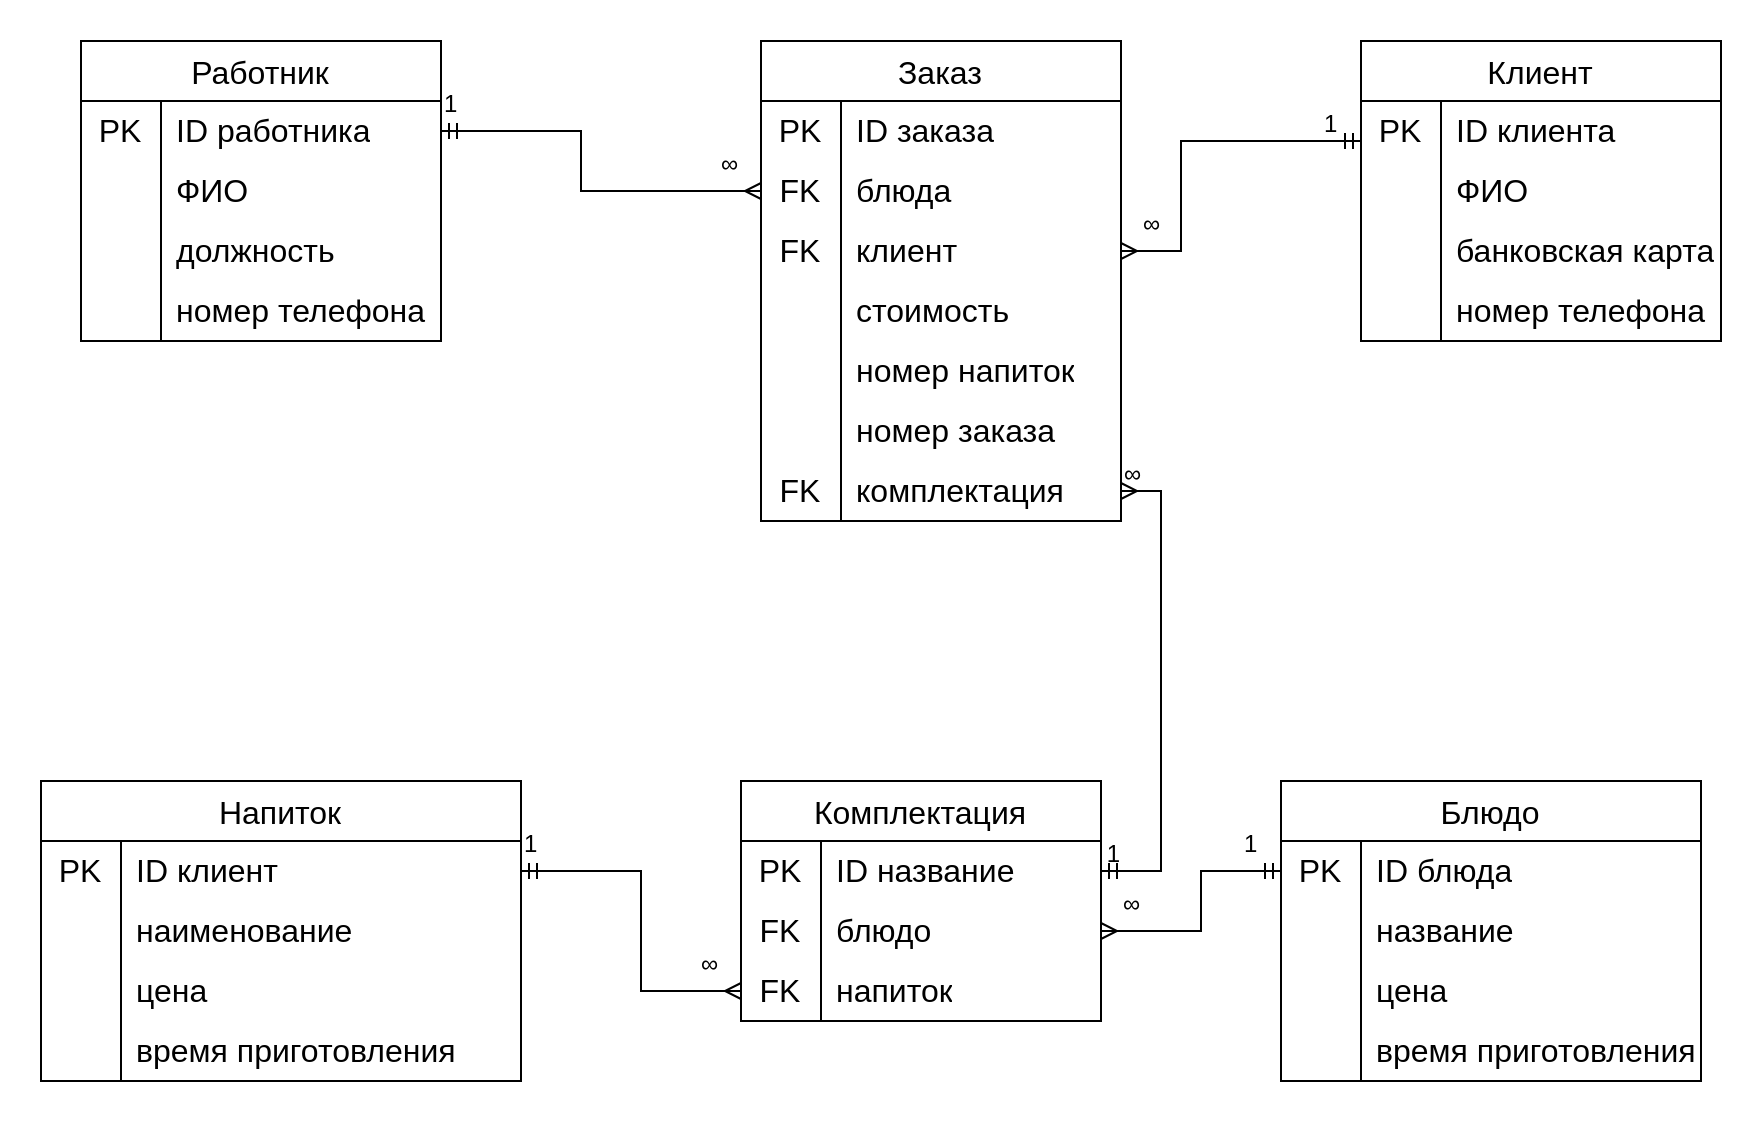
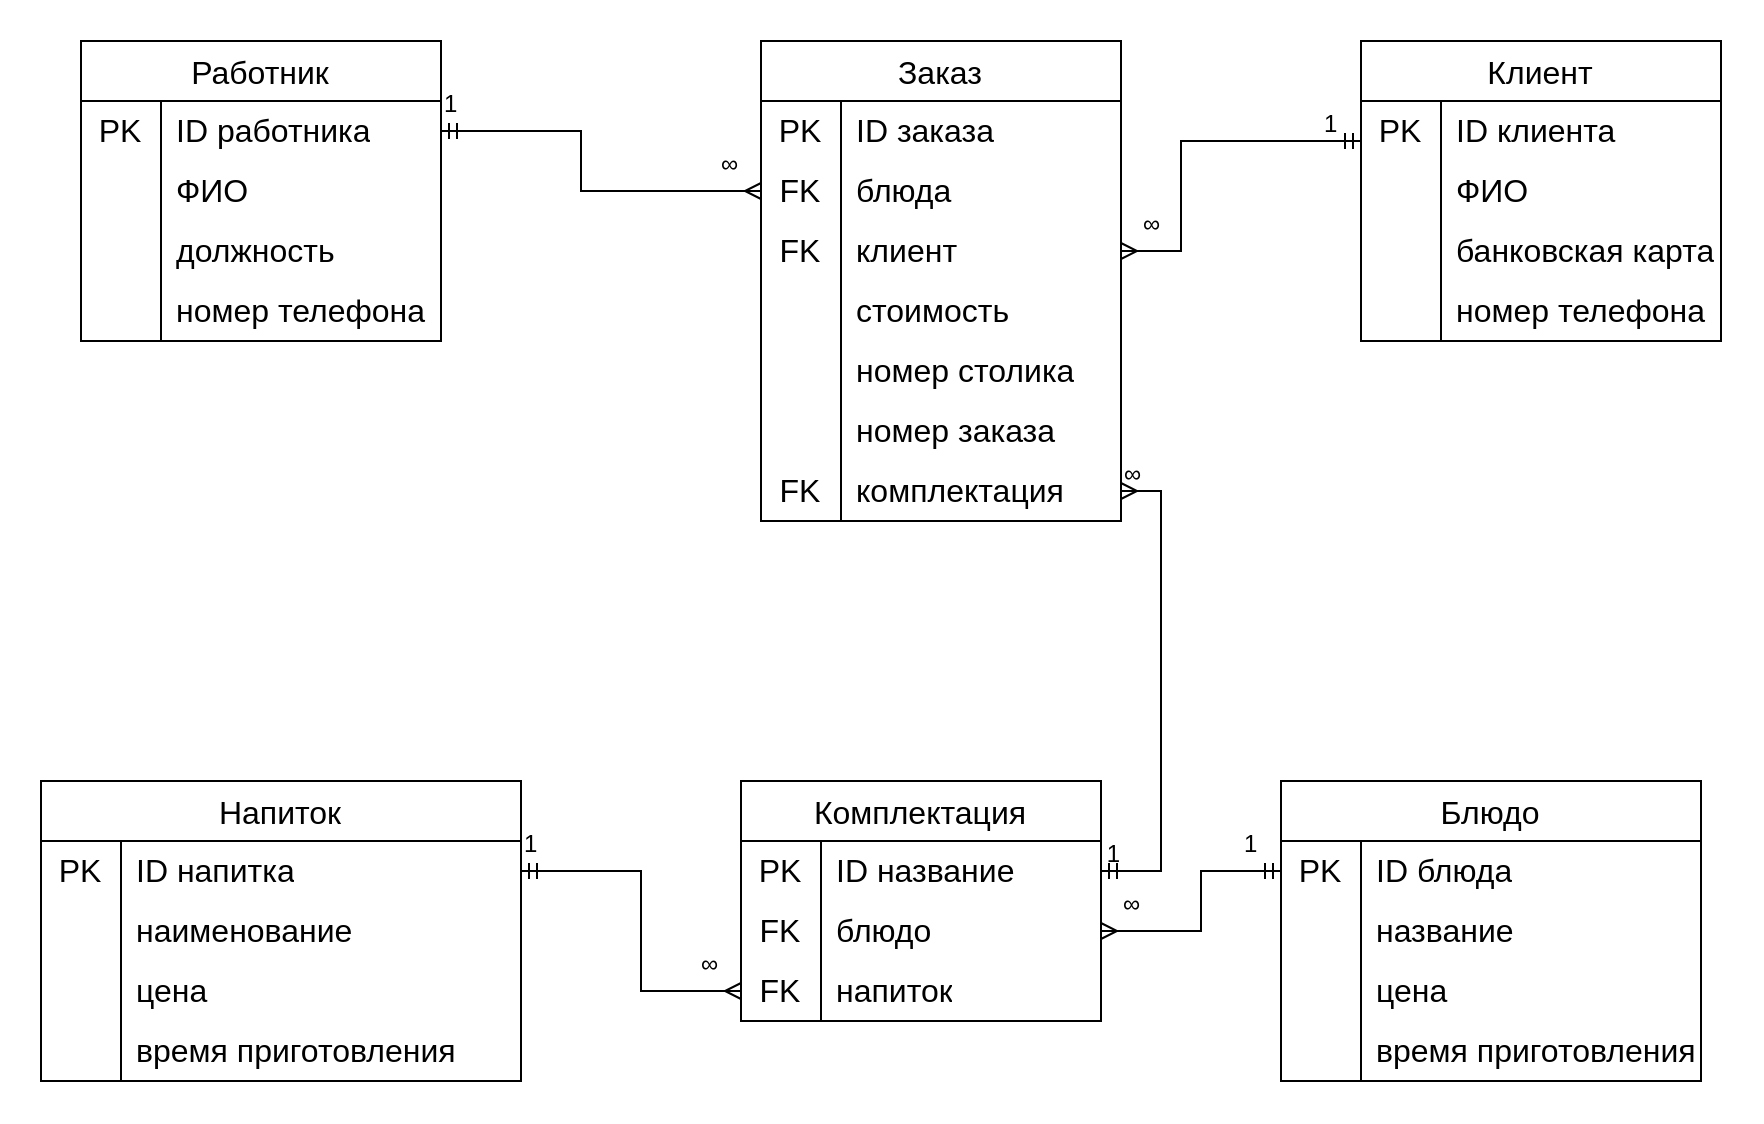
node "номер напиток": label "номер напиток" -> "номер столика"
node "ID клиент": label "ID клиент" -> "ID напитка"
